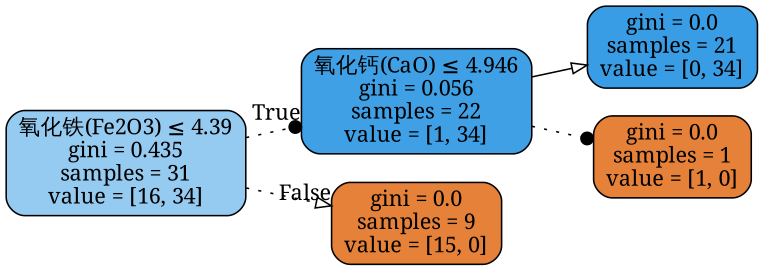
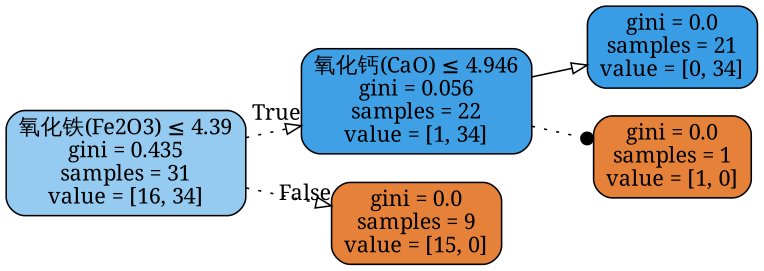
edge "氧化铁(Fe2O3) ≤ 4.39" -> "氧化钙(CaO) ≤ 4.946": arrowhead dot -> onormal
